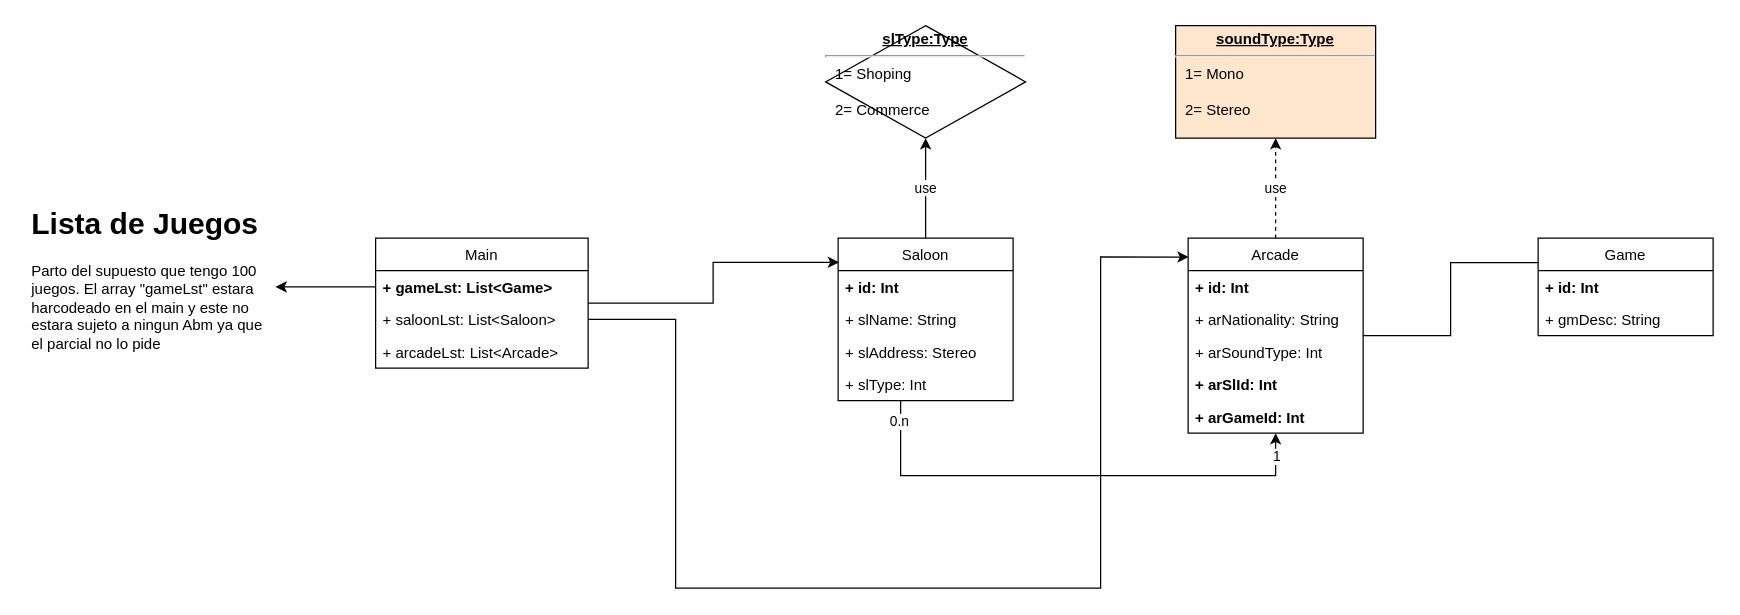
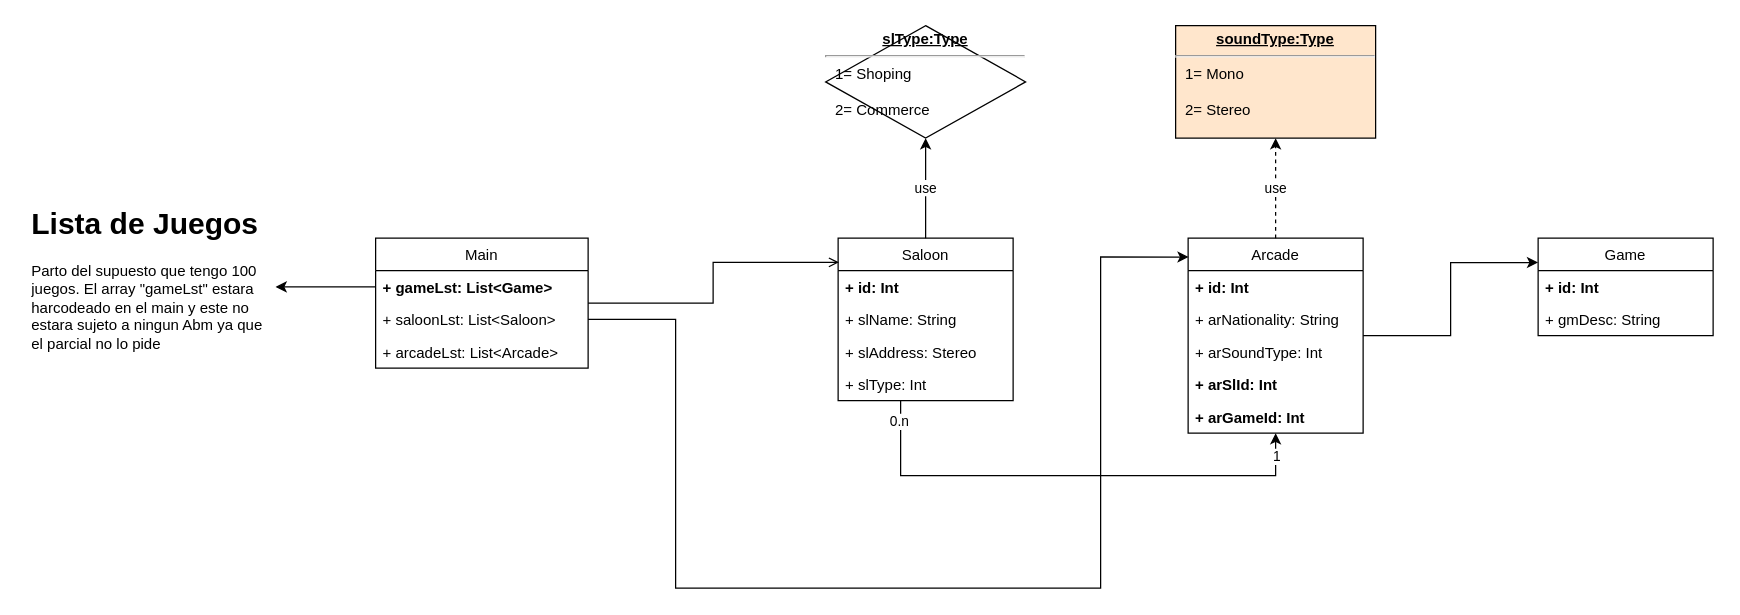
edge "Main" -> "Saloon": arrowhead classic -> open
edge "Game" -- "Arcade": arrowhead none -> classic
